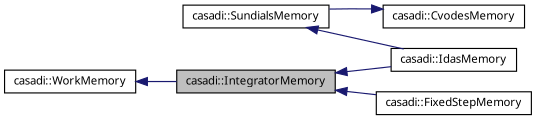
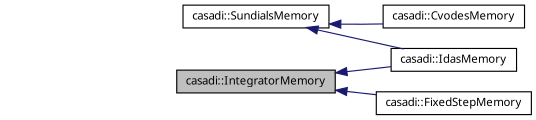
edge "casadi::SundialsMemory" -> "casadi::CvodesMemory": reversed
node "casadi::WorkMemory": removed
